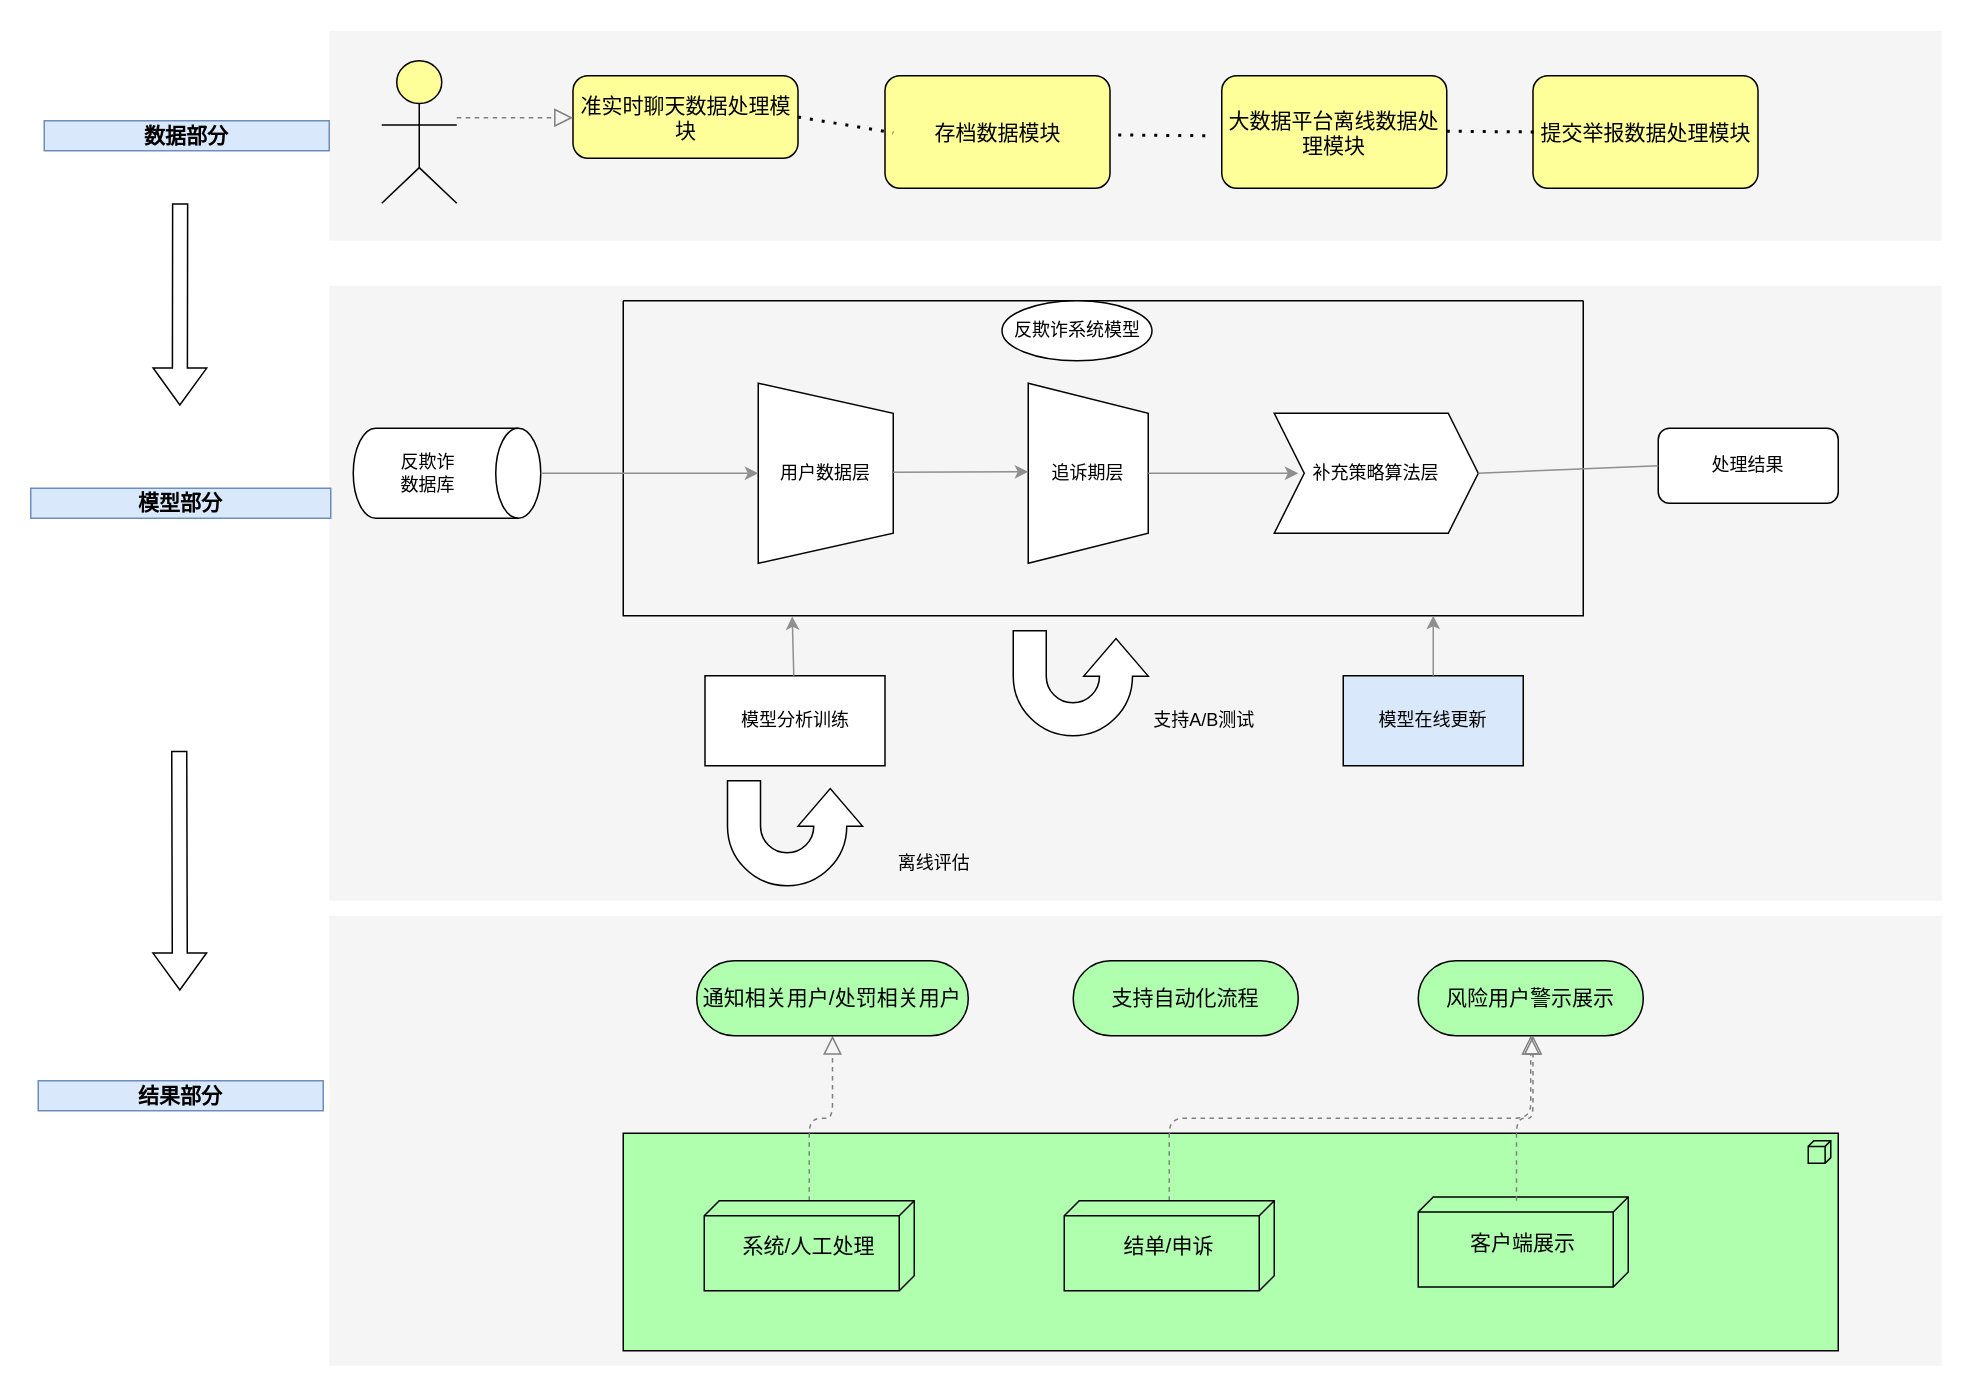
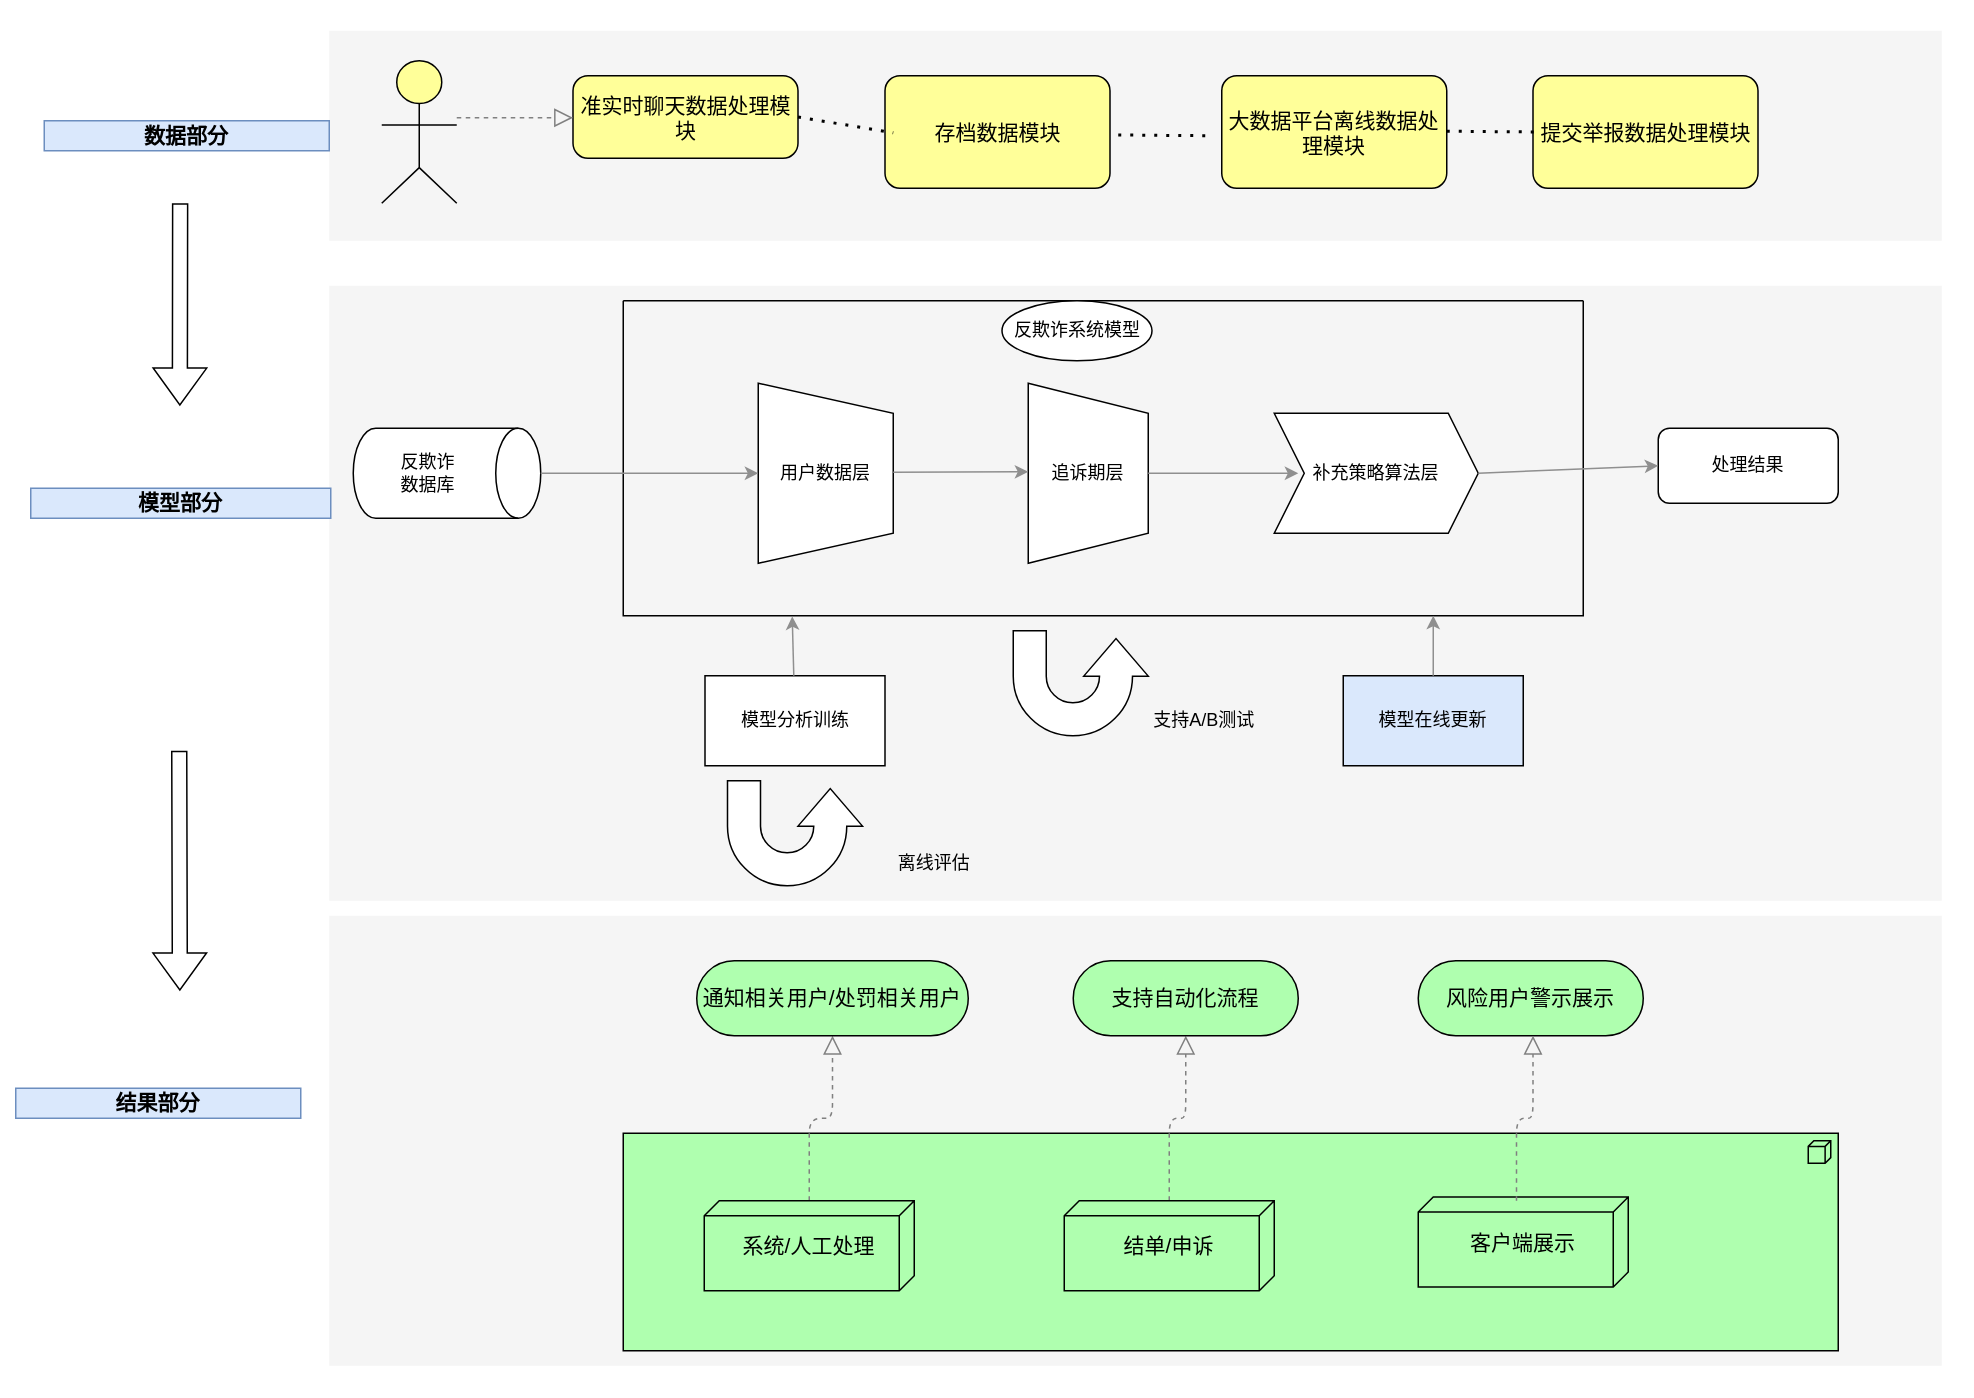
edge "处理结果" -- "补充策略算法层": arrowhead none -> classic
node "结果部分": moved (181, 1096) -> (158, 1103)
edge "结单/申诉" -> "风险用户警示展示": now "结单/申诉" -> "支持自动化流程"
